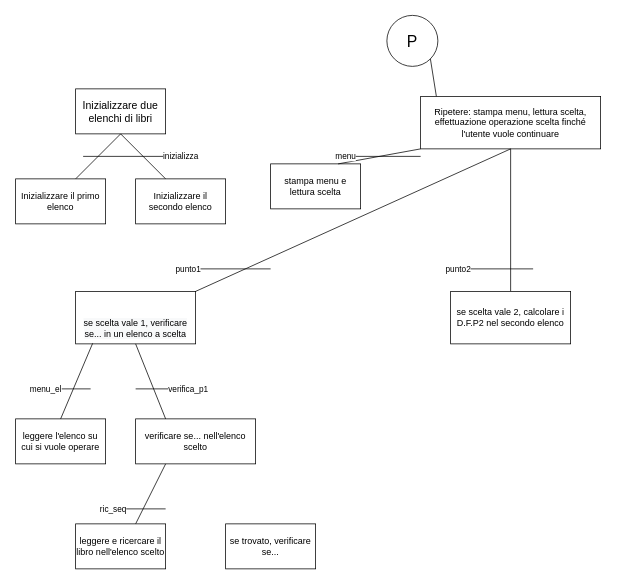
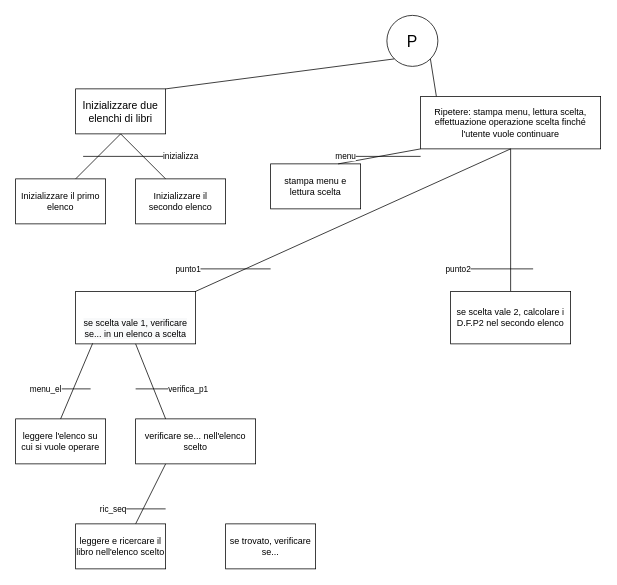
edge "P" -- "Inizializzare due elenchi di libri": added
